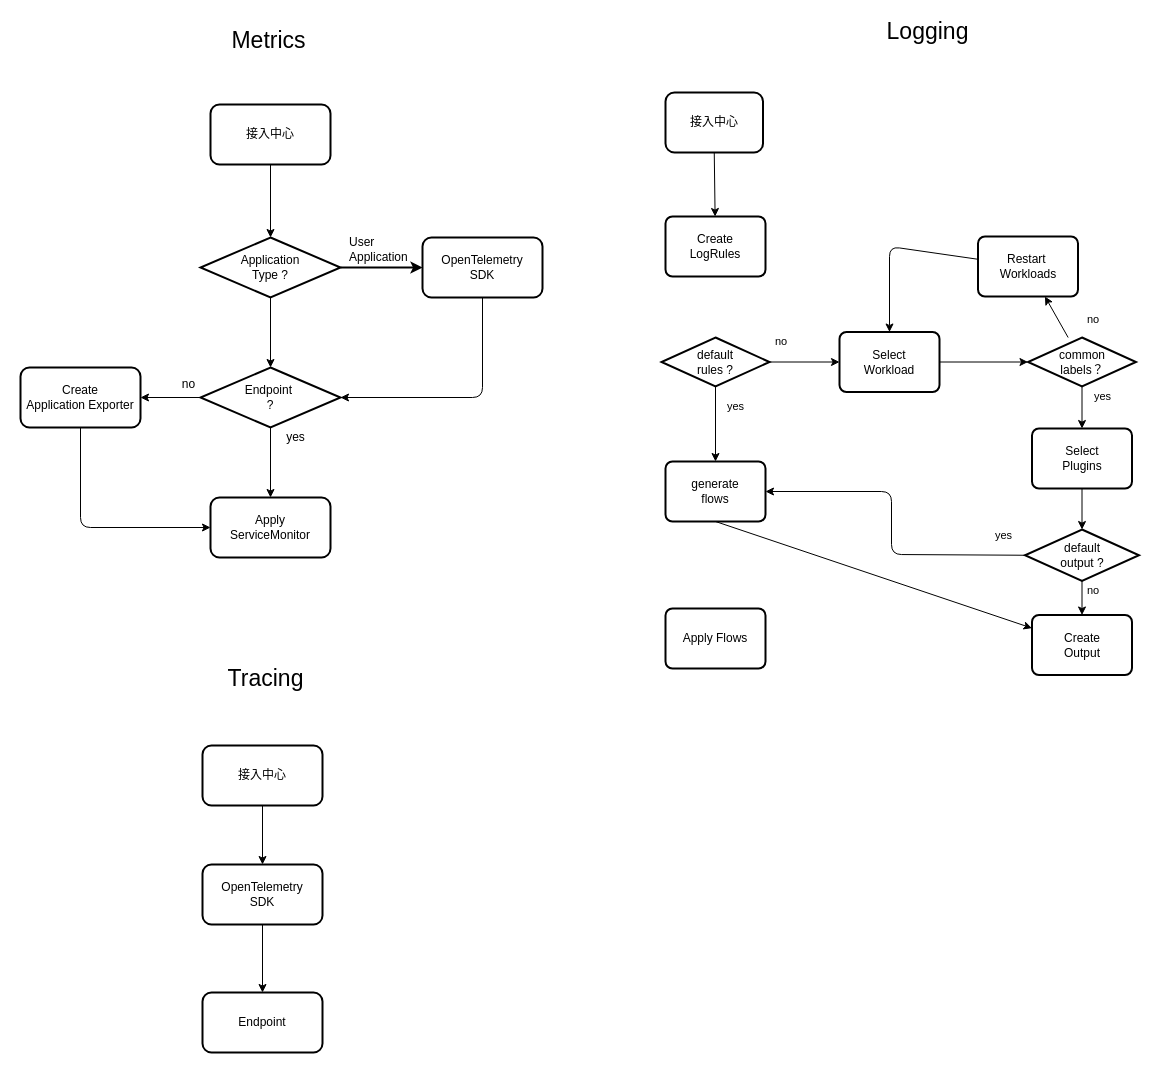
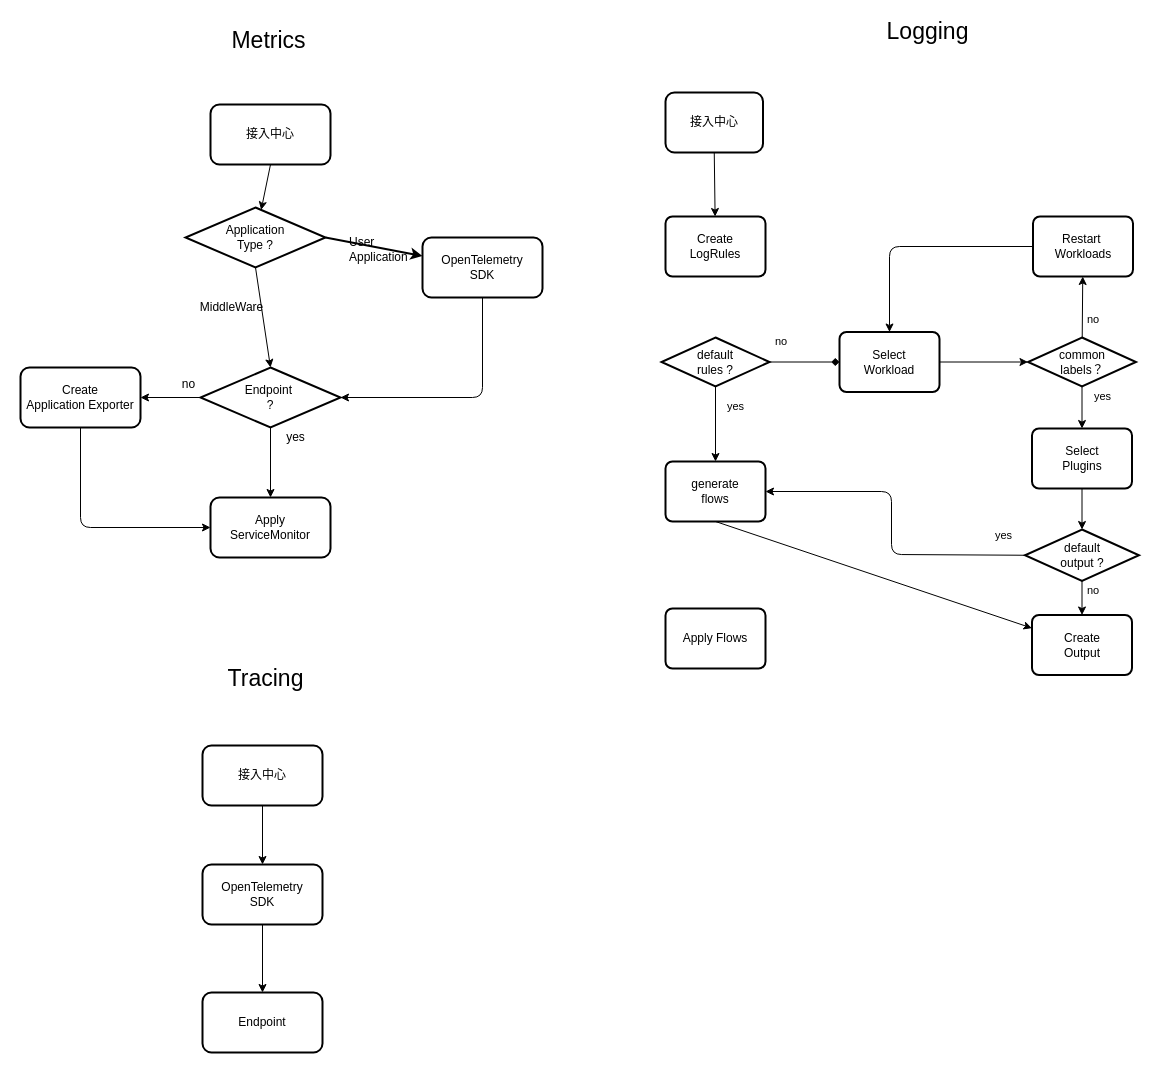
node "Restart Workloads": moved (1028, 267) -> (1083, 247)
node "Application Type ?": moved (271, 268) -> (256, 238)
node "MiddleWare": added
edge "default rules ?" -> "Select Workload": arrowhead classic -> diamond
